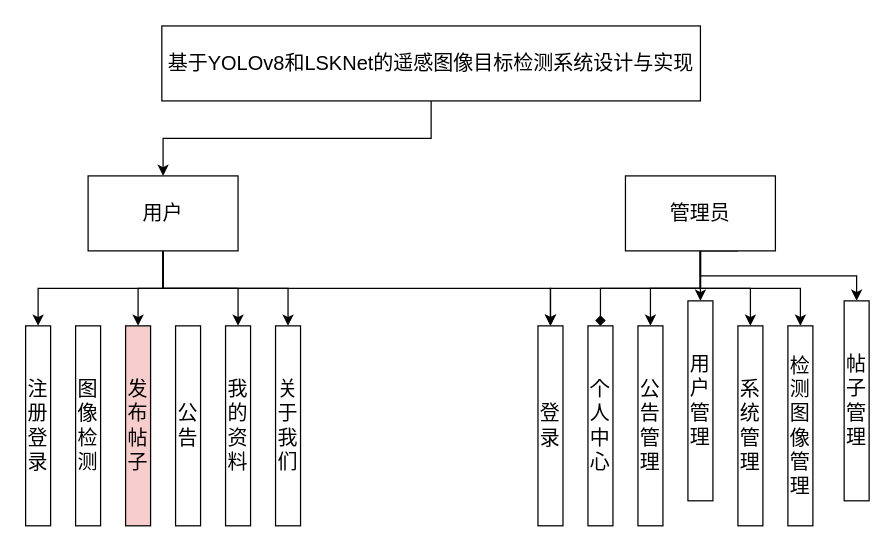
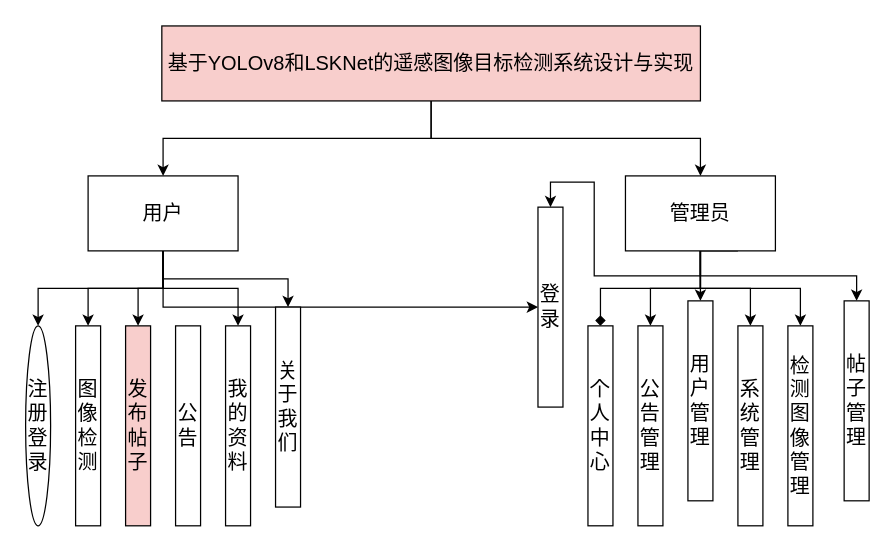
node "基于YOLOv8和LSKNet的遥感图像目标检测系统设计与实现": fillcolor #ffffff -> #f8cecc
edge "基于YOLOv8和LSKNet的遥感图像目标检测系统设计与实现" -> "管理员": added
edge "用户" -> "图像检测": added
node "注册登录": shape rectangle -> ellipse
node "关于我们": moved (288, 426) -> (288, 407)
node "登录": moved (551, 426) -> (551, 307)
